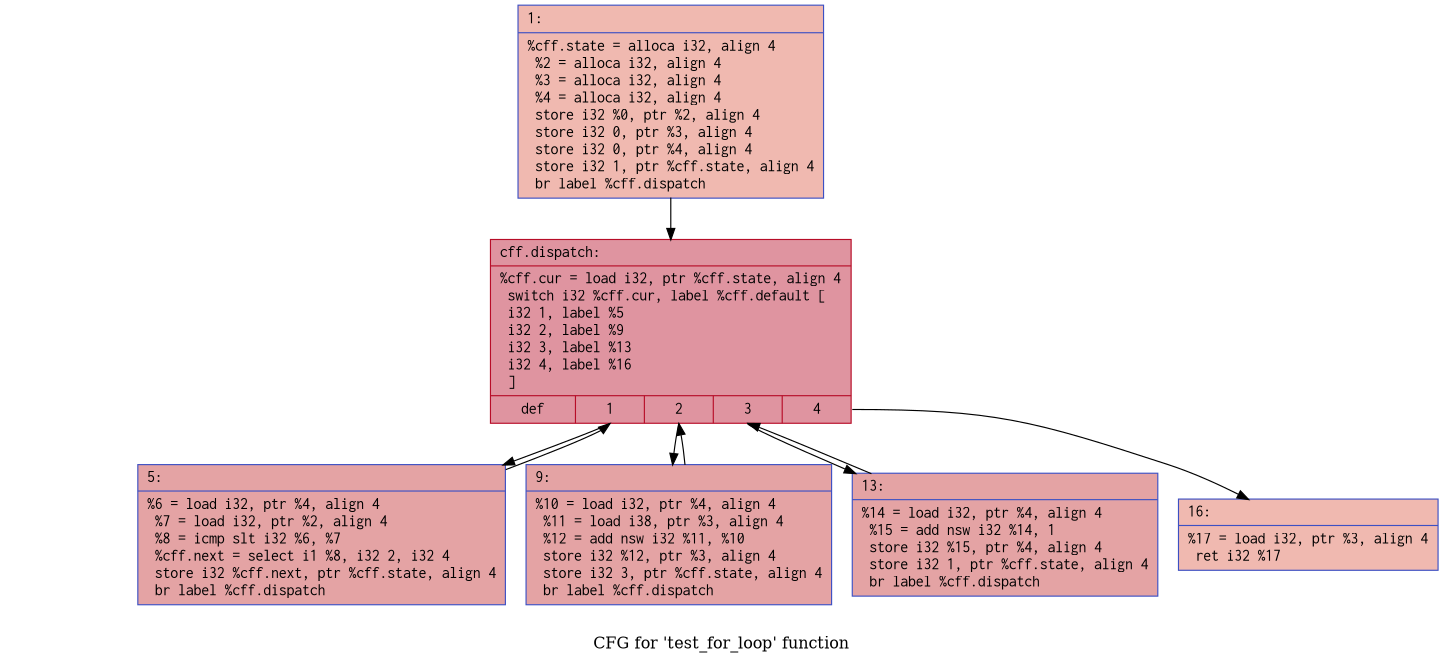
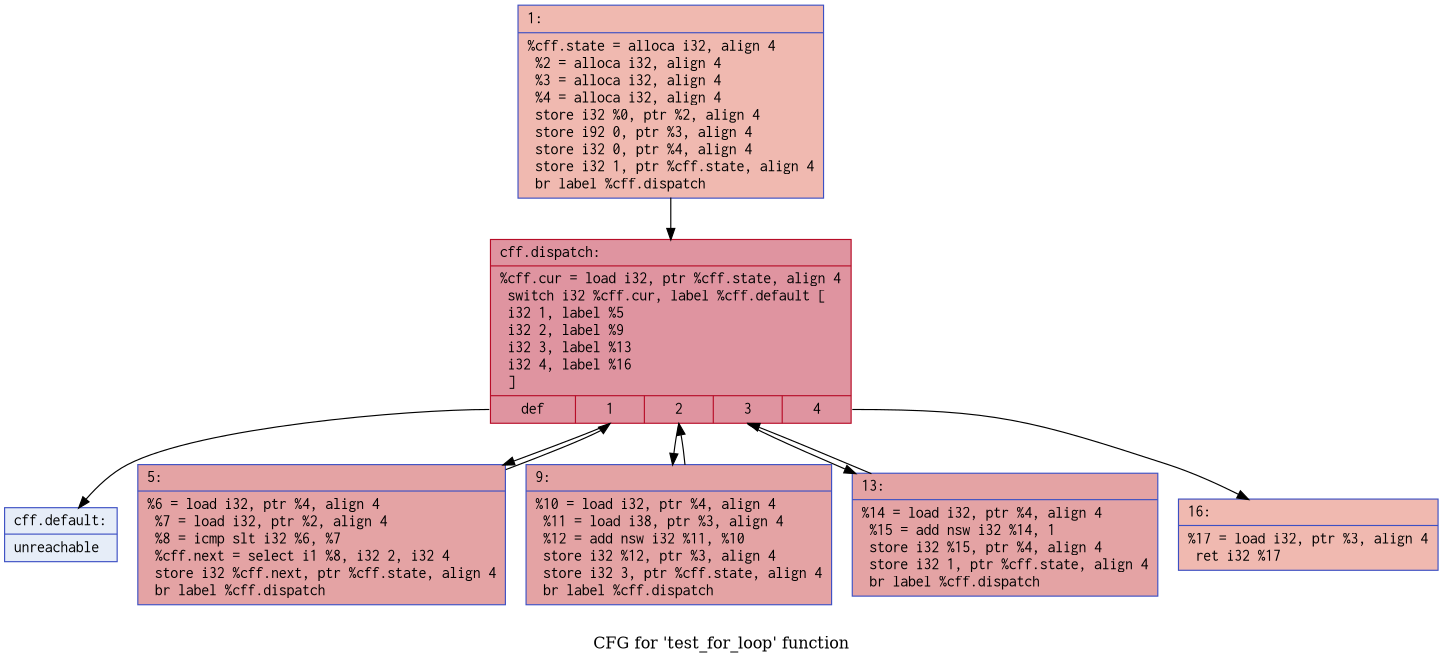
node "1:": text "store i32 0, ptr %3, align 4" -> "store i92 0, ptr %3, align 4"
node "cff.default:": added
